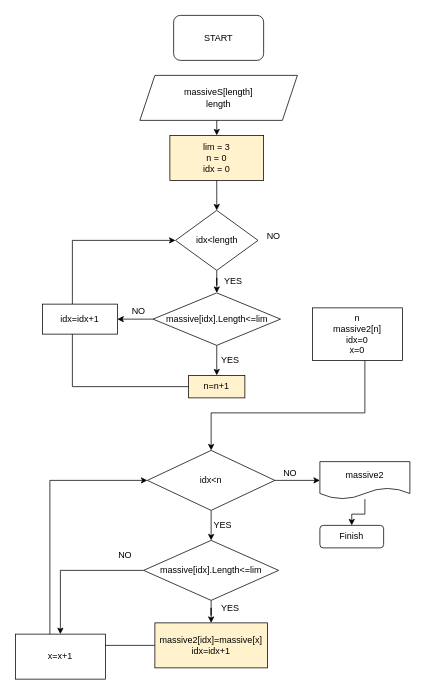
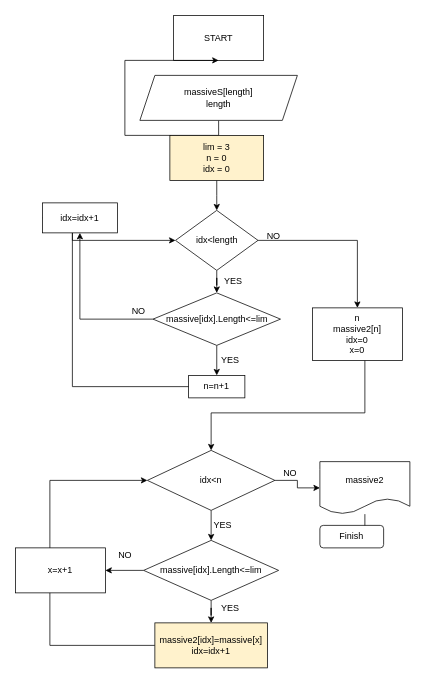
node "START": shape rounded rectangle -> rectangle
edge "massiveS[length] length" -> "lim = 3 n = 0 idx = 0": now "massiveS[length] length" -> "START"
edge "idx<length" -> "n massive2[n] idx=0x=0": added
node "idx=idx+1": moved (80, 319) -> (80, 218)
node "n=n+1": fillcolor #fff2cc -> #ffffff
node "massive2": size 90x38 -> 90x53
node "x=x+1": moved (60, 657) -> (60, 570)
